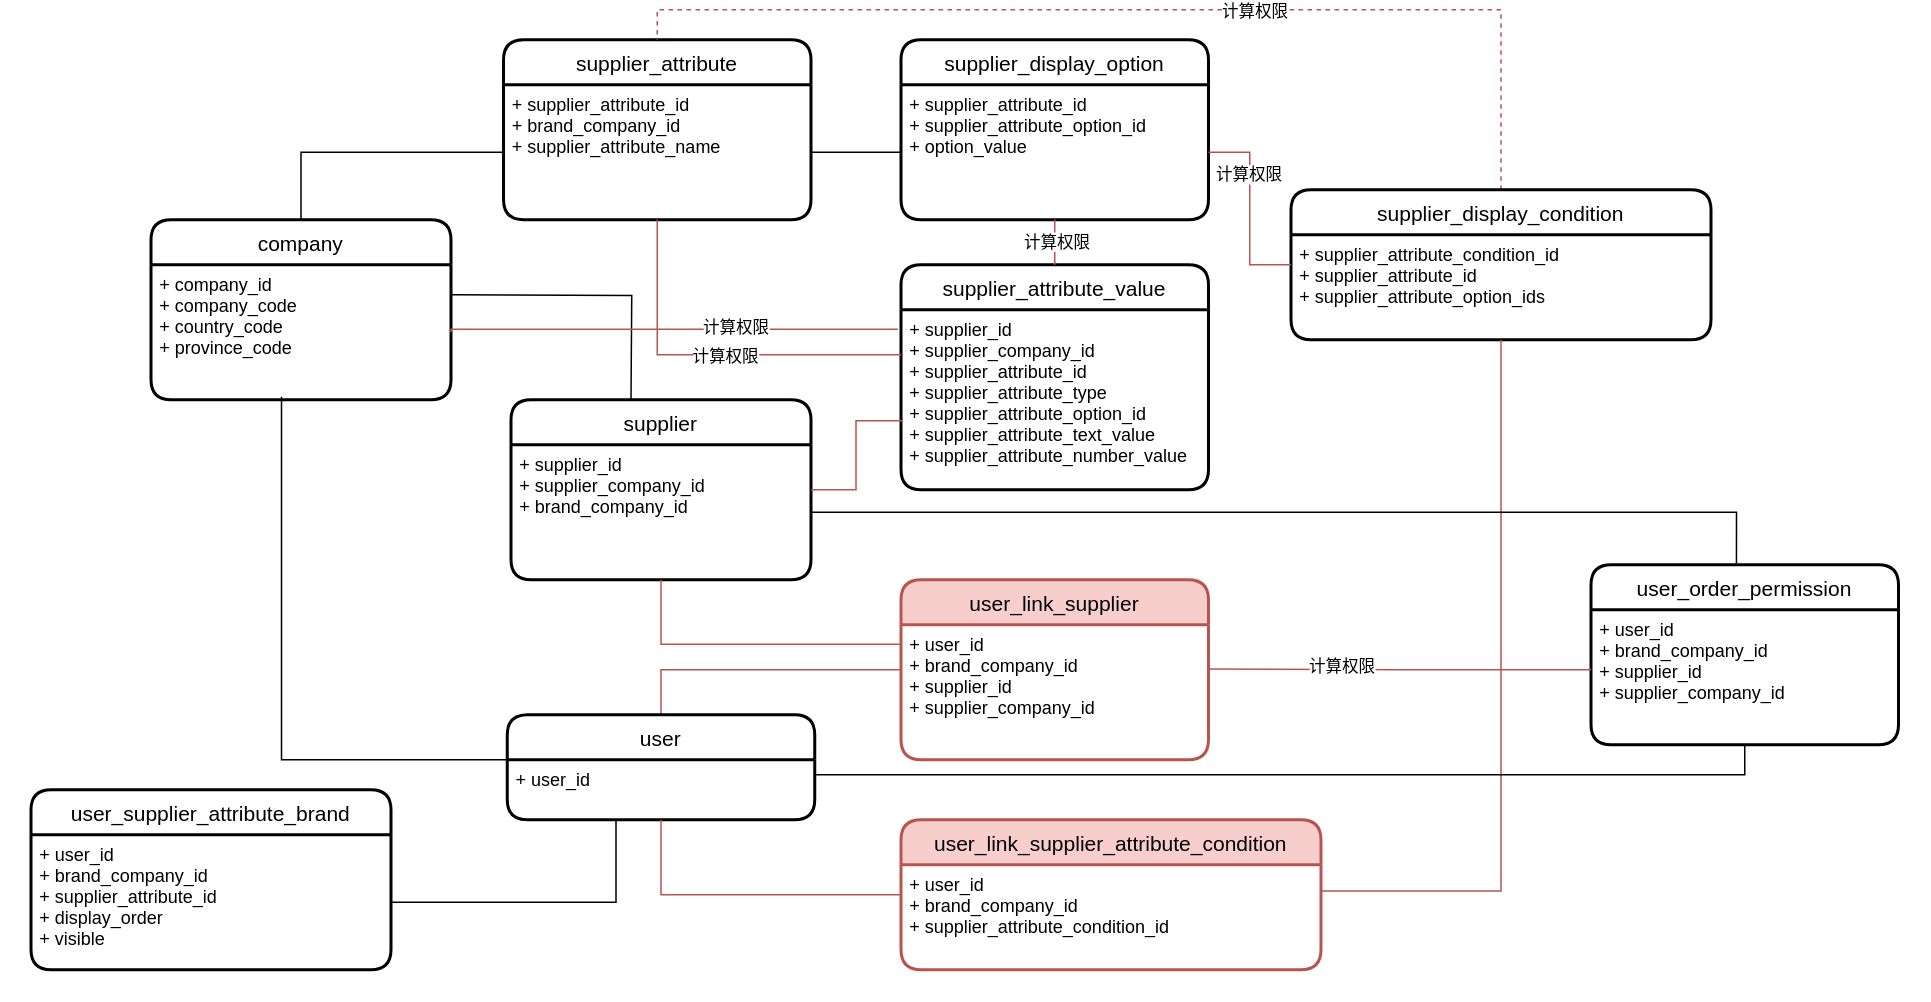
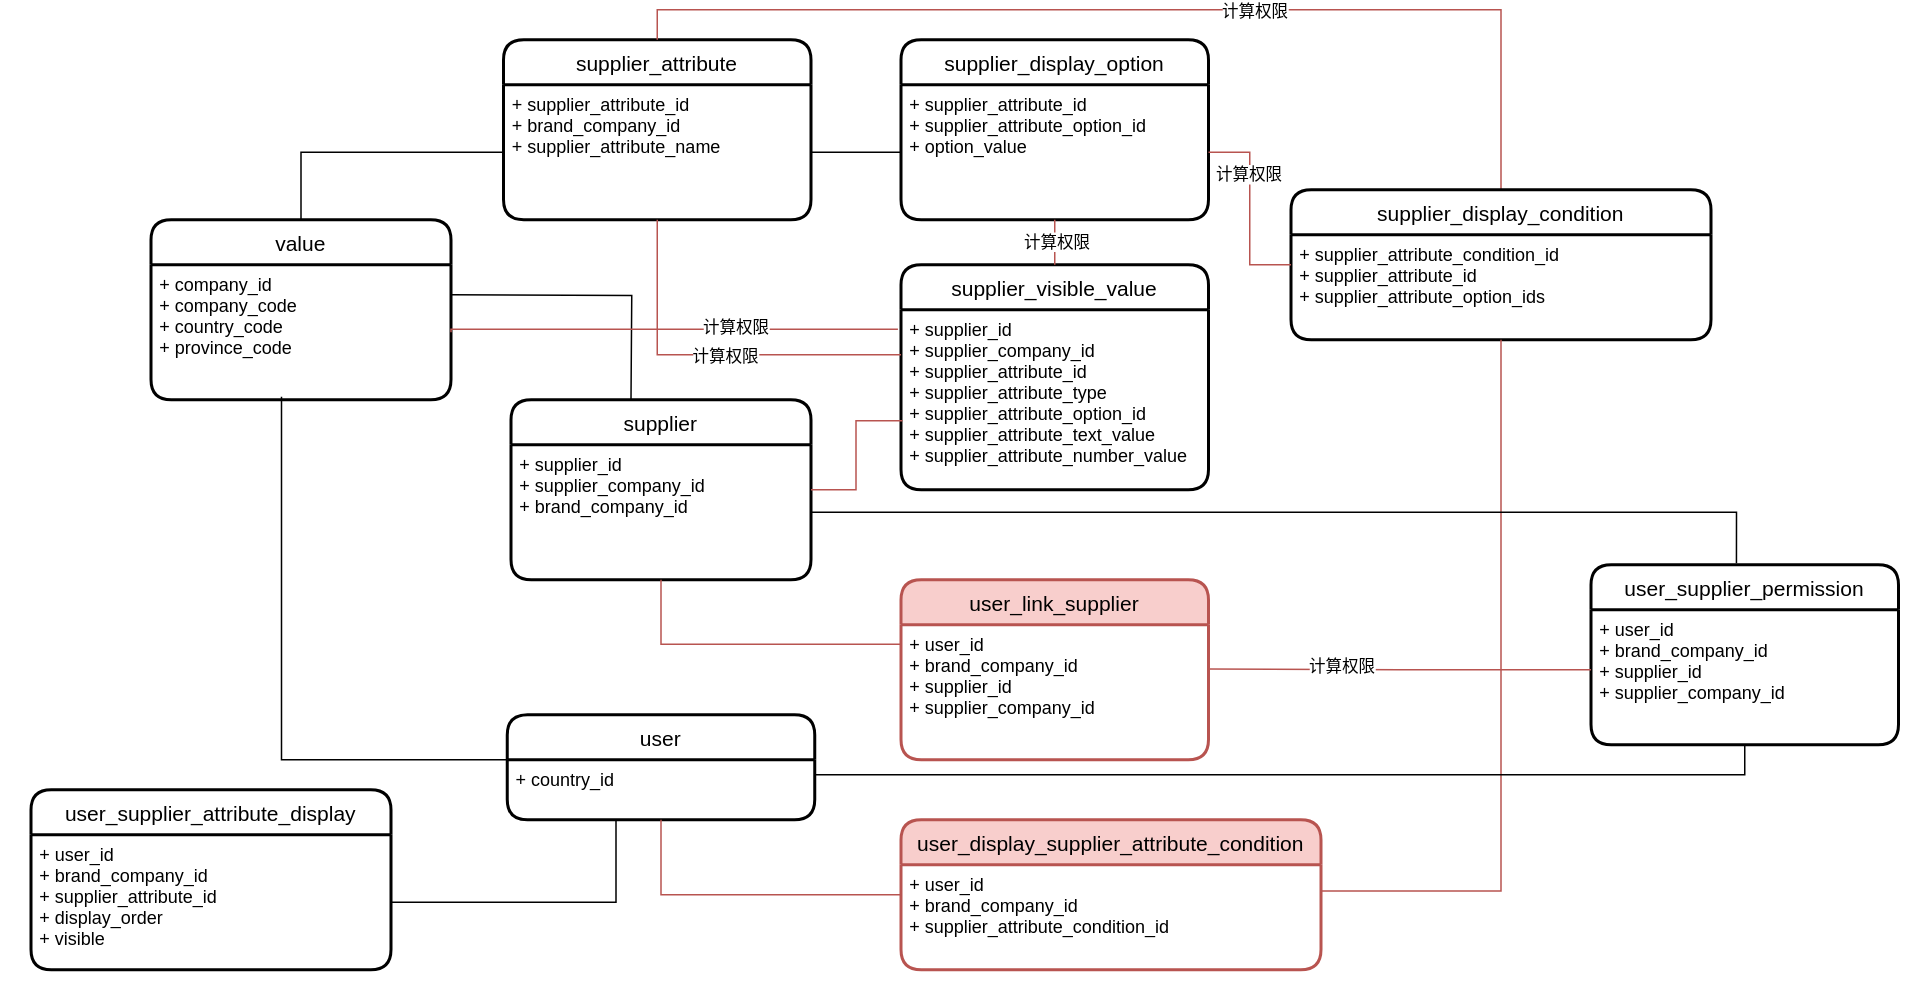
edge "supplier_attribute" -- "supplier_display_condition": style dashed -> solid
node "company": label "company" -> "value"
node "supplier_attribute_value": label "supplier_attribute_value" -> "supplier_visible_value"
node "user_order_permission": label "user_order_permission" -> "user_supplier_permission"
edge "user_link_supplier" -- "user": removed
node "+ user_id": label "+ user_id" -> "+ country_id"
node "user_supplier_attribute_brand": label "user_supplier_attribute_brand" -> "user_supplier_attribute_display"
node "user_link_supplier_attribute_condition": label "user_link_supplier_attribute_condition" -> "user_display_supplier_attribute_condition"
